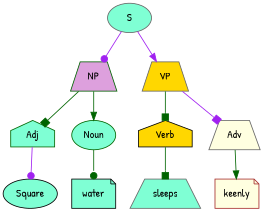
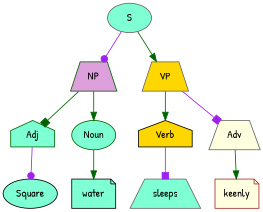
edge "S" -> "VP": color purple -> darkgreen
edge "VP" -> "Verb": arrowhead box -> normal
edge "Verb" -> "sleeps": color darkgreen -> purple
edge "Noun" -> "water": arrowhead dot -> normal
